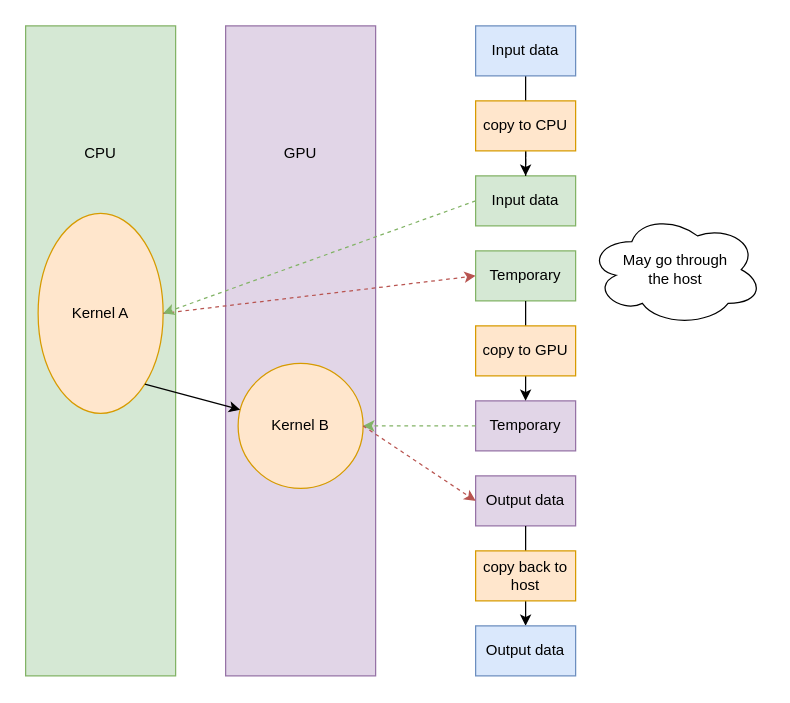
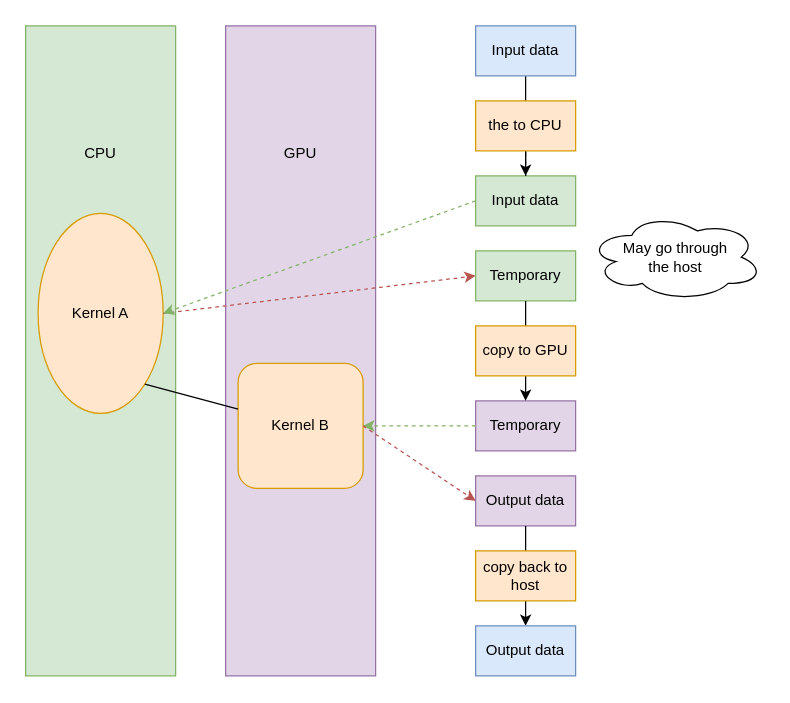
node "copy to CPU": label "copy to CPU" -> "the to CPU"
node "May go through the host": size 175x113 -> 175x88
edge "Kernel A" -> "Kernel B": arrowhead classic -> none
node "Kernel B": shape ellipse -> rounded rectangle
